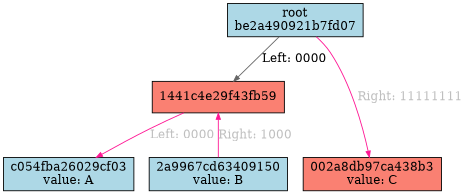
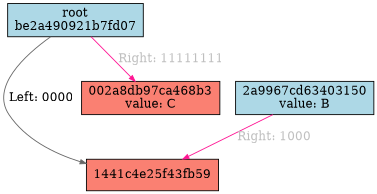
node "1441c4e29f43fb59": label "1441c4e29f43fb59" -> "1441c4e25f43fb59"
node "c054fba26029cf03 value: A": removed
node "2a9967cd63409150 value: B": label "2a9967cd63409150 value: B" -> "2a9967cd63403150 value: B"
node "002a8db97ca438b3 value: C": label "002a8db97ca438b3 value: C" -> "002a8db97ca468b3 value: C"
